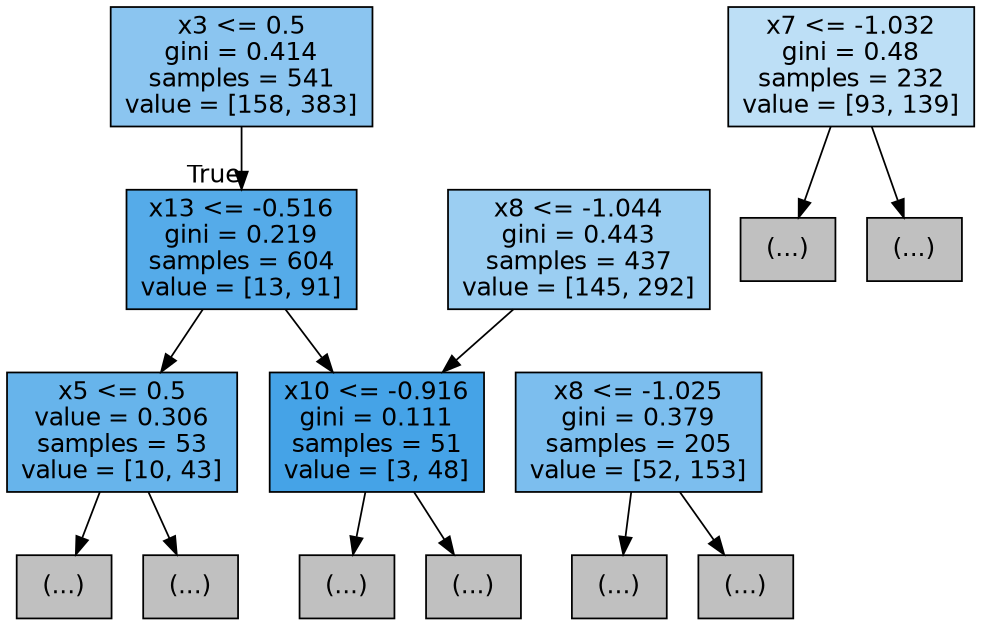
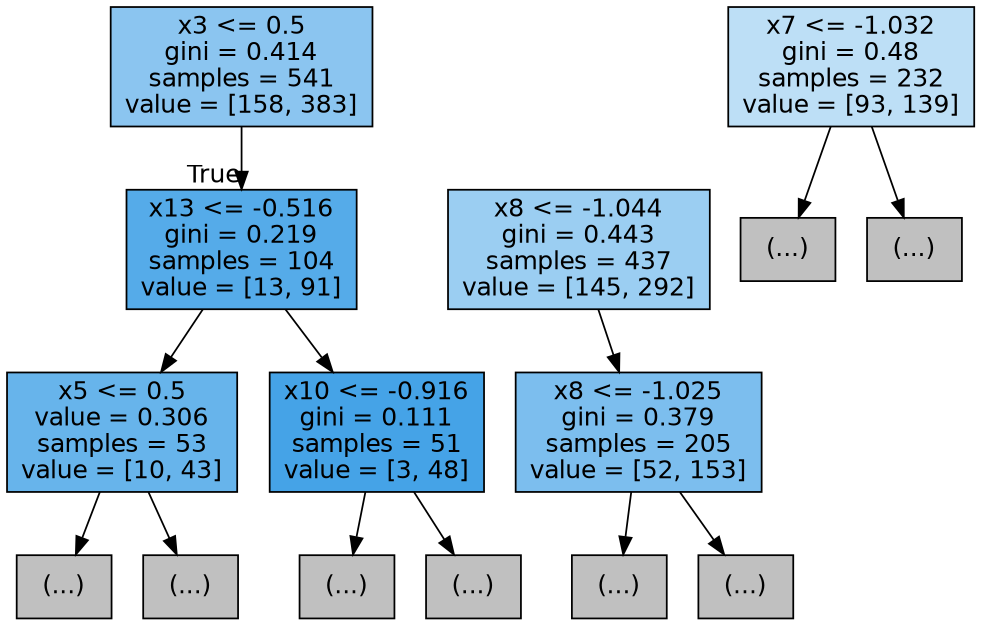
node "x13 <= -0.516 gini = 0.219 samples = 604 value = [13, 91]": label "x13 <= -0.516 gini = 0.219 samples = 604 value = [13, 91]" -> "x13 <= -0.516 gini = 0.219 samples = 104 value = [13, 91]"
edge "x8 <= -1.044 gini = 0.443 samples = 437 value = [145, 292]" -> "x10 <= -0.916 gini = 0.111 samples = 51 value = [3, 48]": now "x8 <= -1.044 gini = 0.443 samples = 437 value = [145, 292]" -> "x8 <= -1.025 gini = 0.379 samples = 205 value = [52, 153]"
